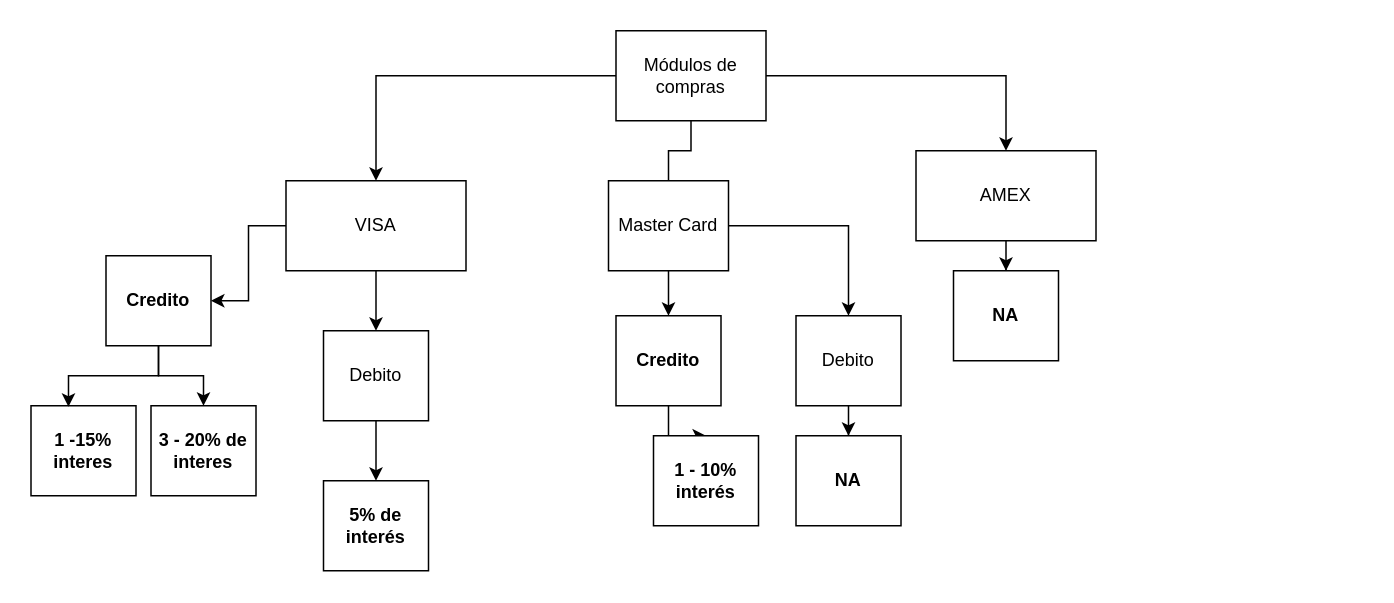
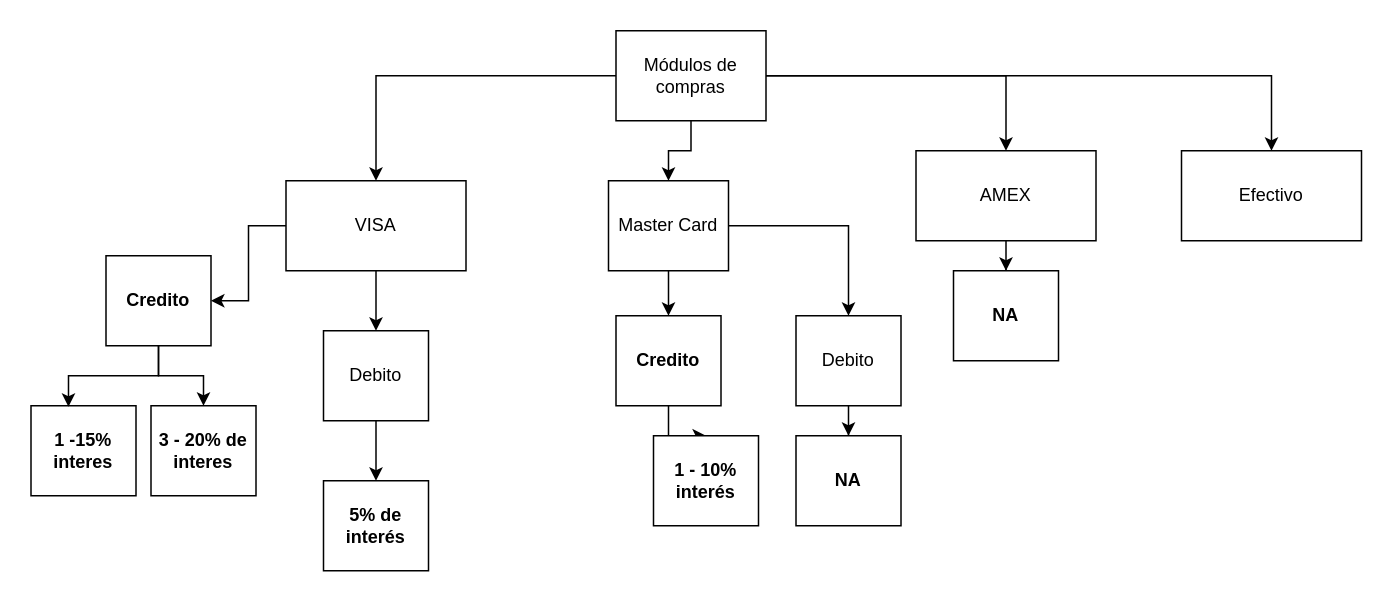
edge "Módulos de compras" -> "Efectivo": added
edge "Módulos de compras" -- "Master Card": arrowhead none -> classic
node "Efectivo": added
